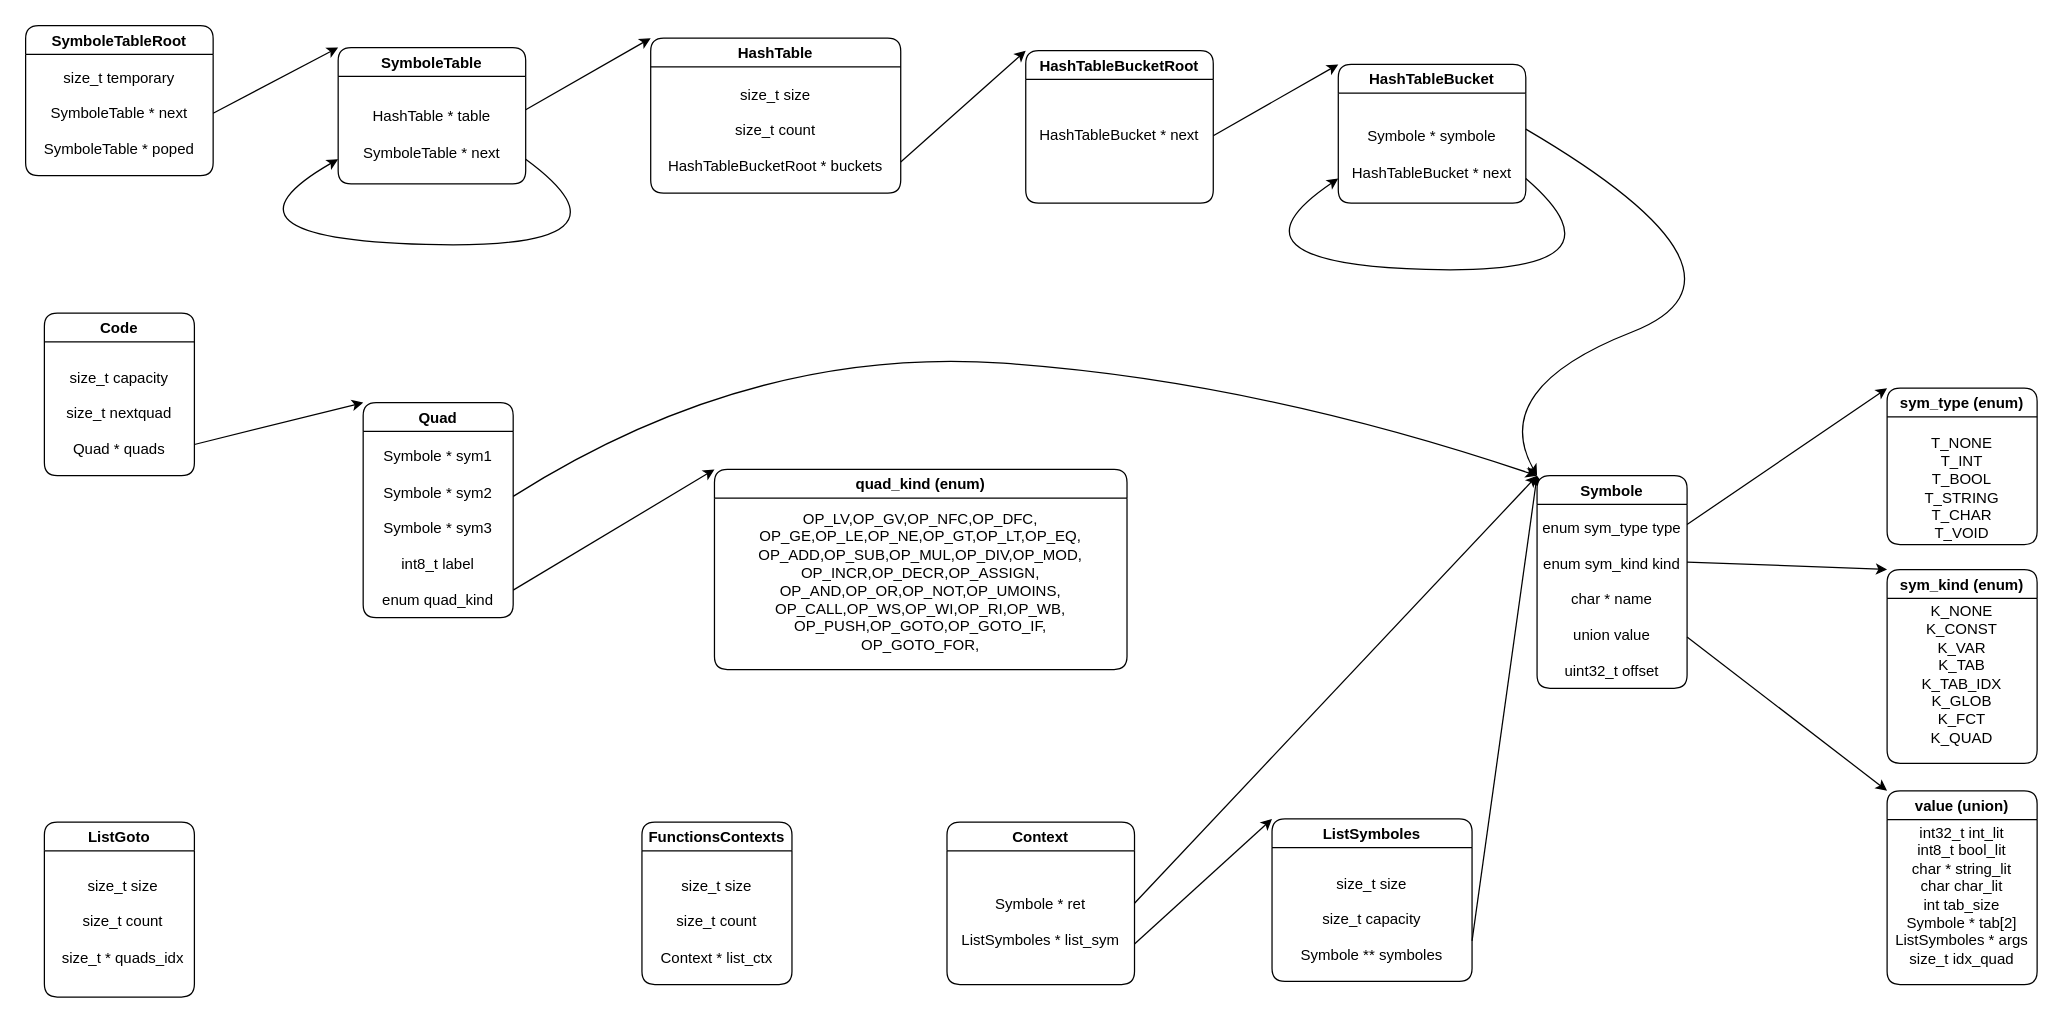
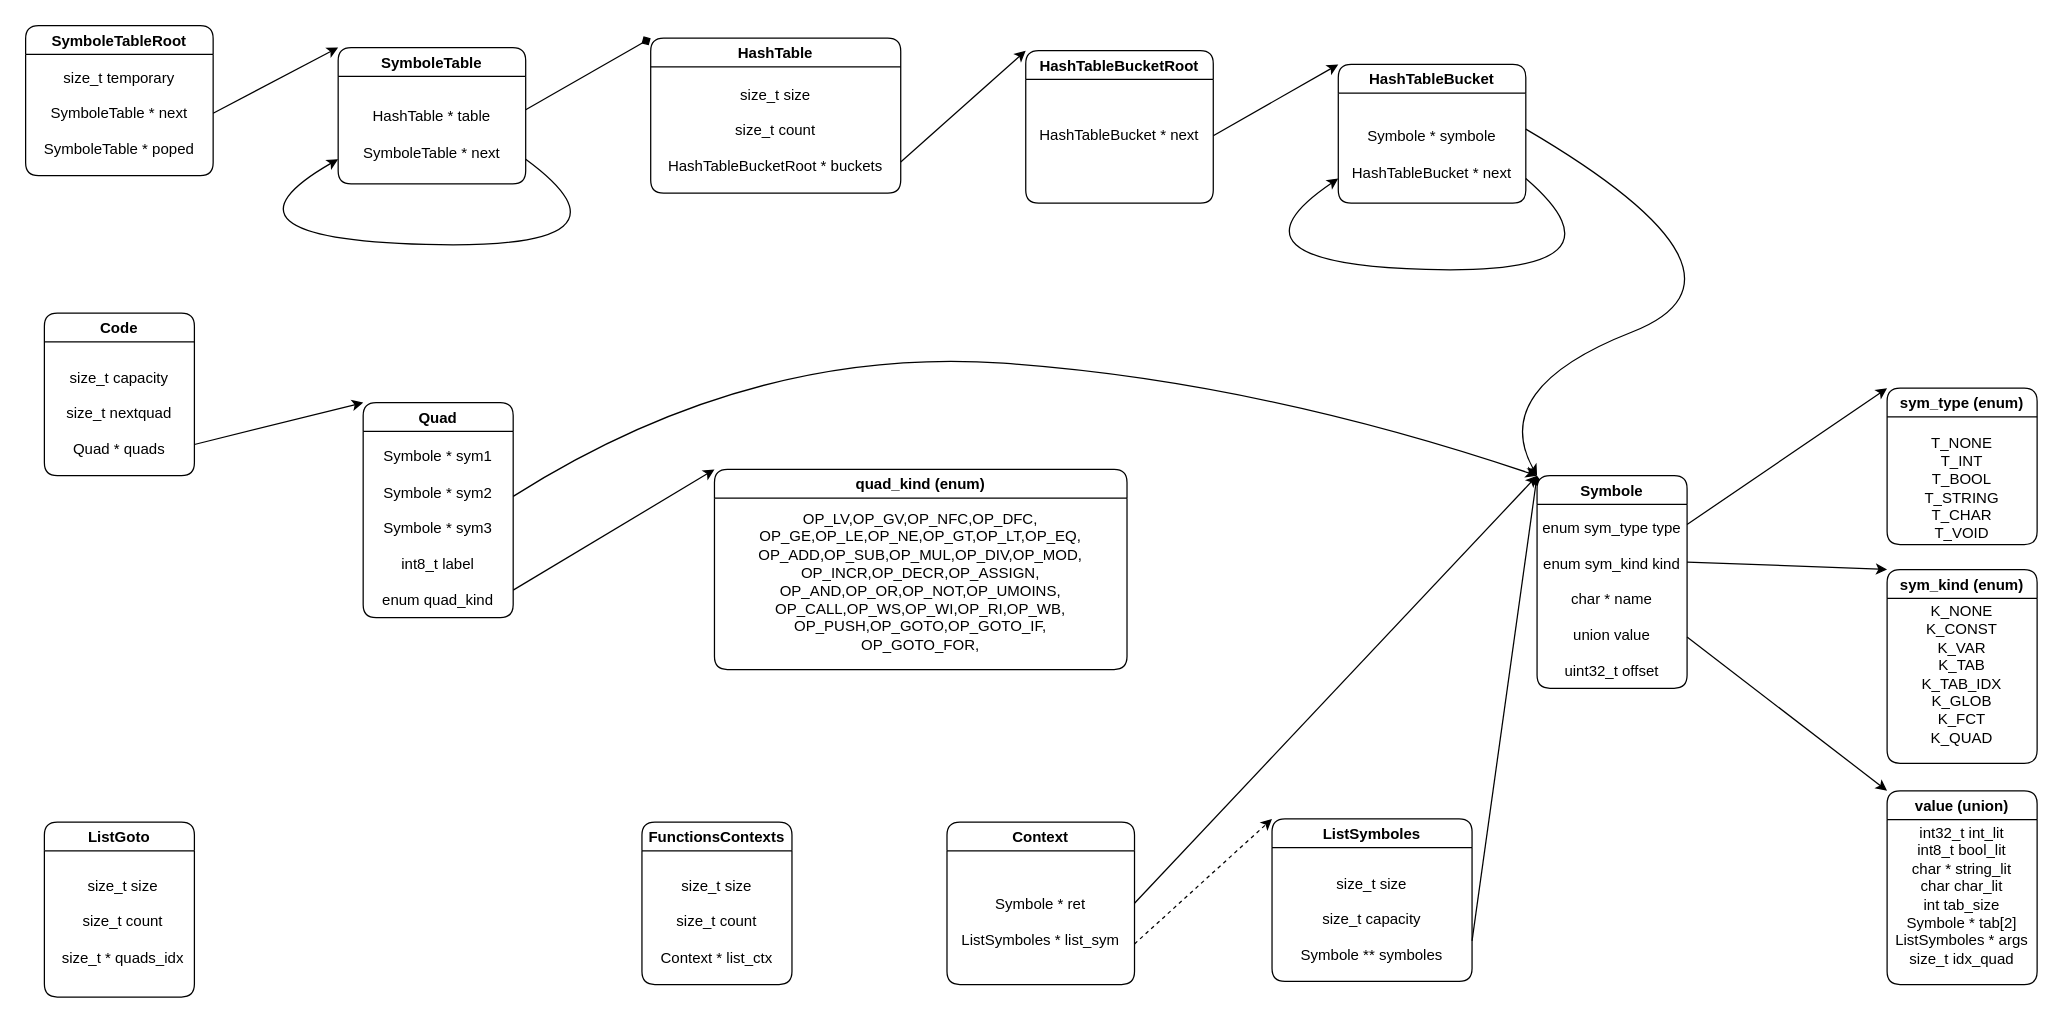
edge "HashTable * table SymboleTable * next" -> "HashTable": arrowhead classic -> diamond
edge "Context" -> "ListSymboles": style solid -> dashed
